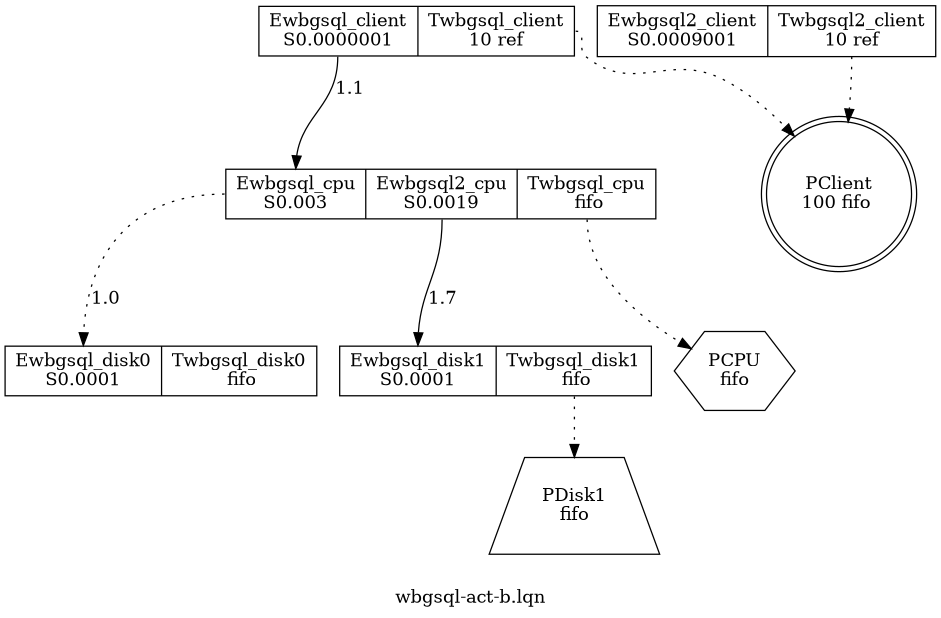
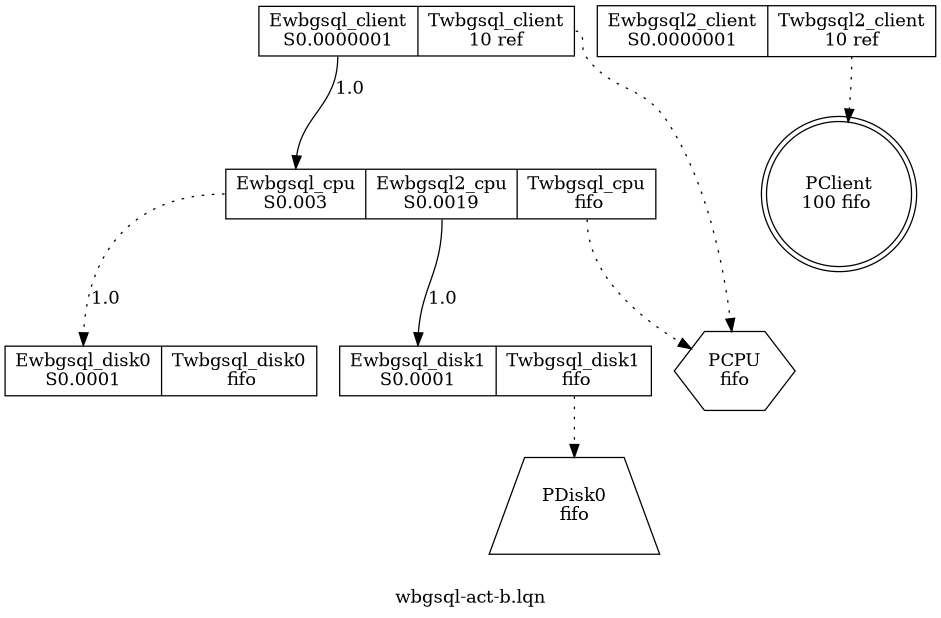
node "Ewbgsql2_client": text "S0.0009001" -> "S0.0000001"
edge "Ewbgsql_client" -> "PClient 100 fifo": now "Ewbgsql_client" -> "PCPU fifo"
edge "Ewbgsql_client" -> "Ewbgsql_cpu": label "1.1" -> "1.0"
edge "Ewbgsql_cpu" -> "Ewbgsql_disk1": label "1.7" -> "1.0"
node "PDisk1 fifo": label "PDisk1 fifo" -> "PDisk0 fifo"
